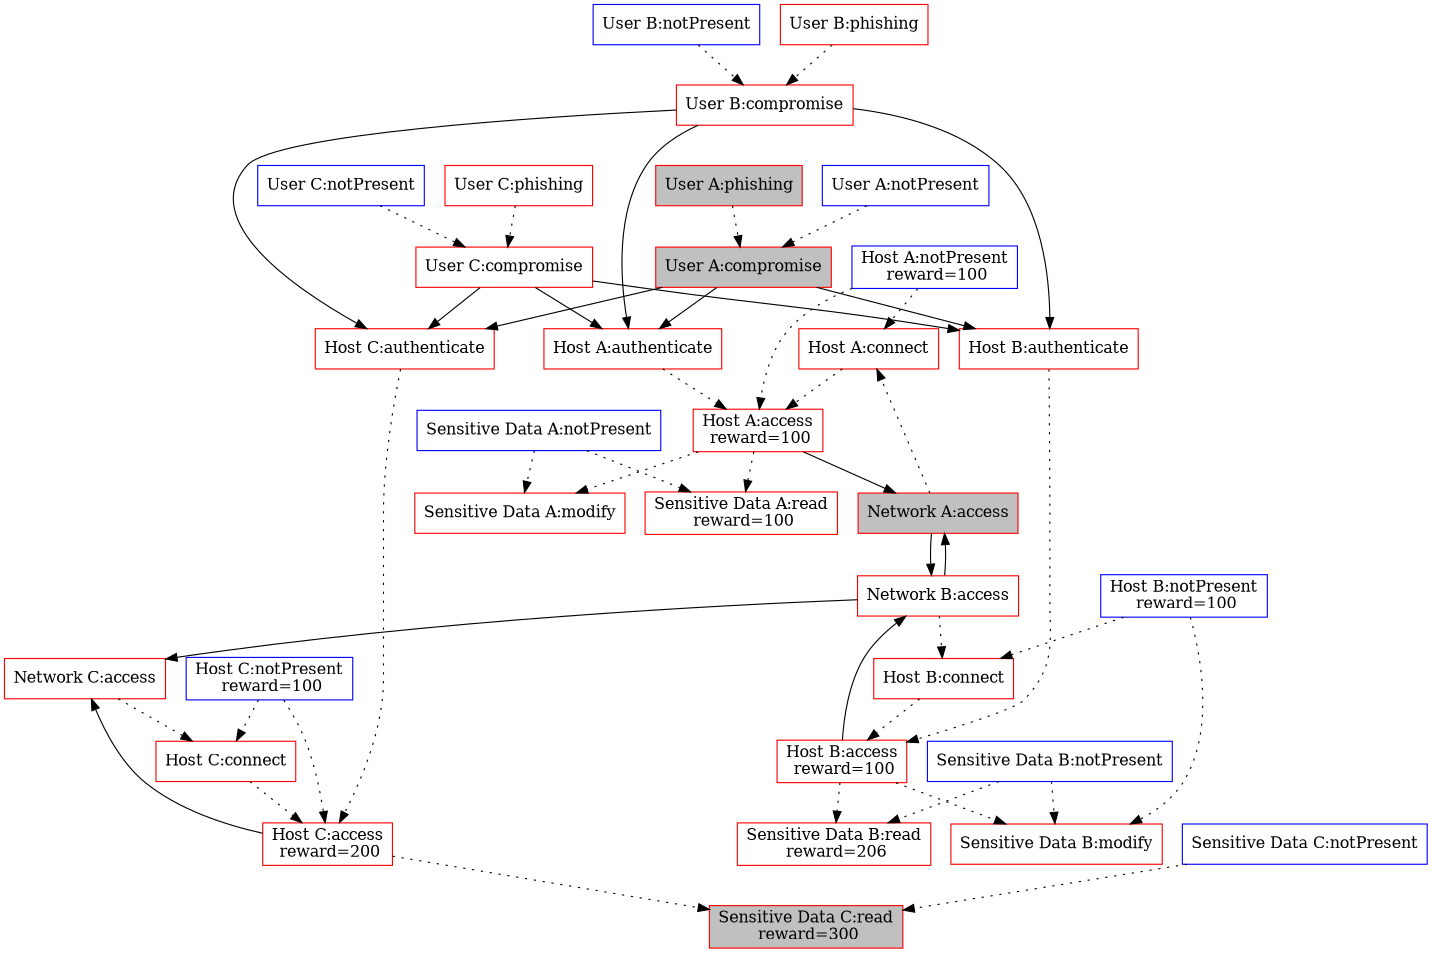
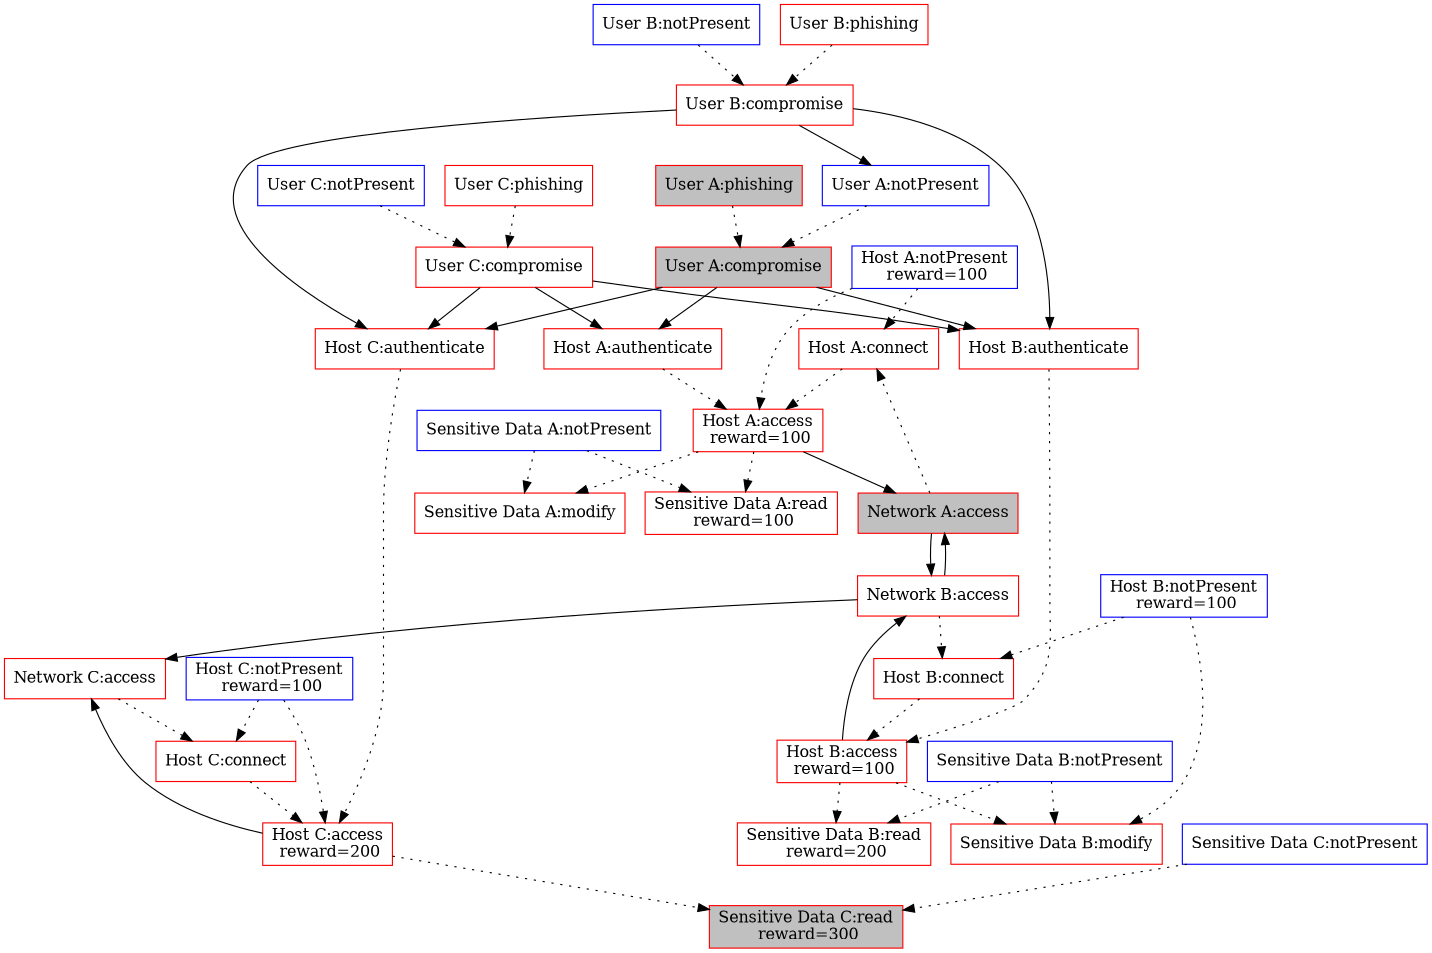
edge "User B:compromise" -> "Host A:authenticate": now "User B:compromise" -> "User A:notPresent"
node "Sensitive Data B:read reward=206": label "Sensitive Data B:read reward=206" -> "Sensitive Data B:read reward=200"
